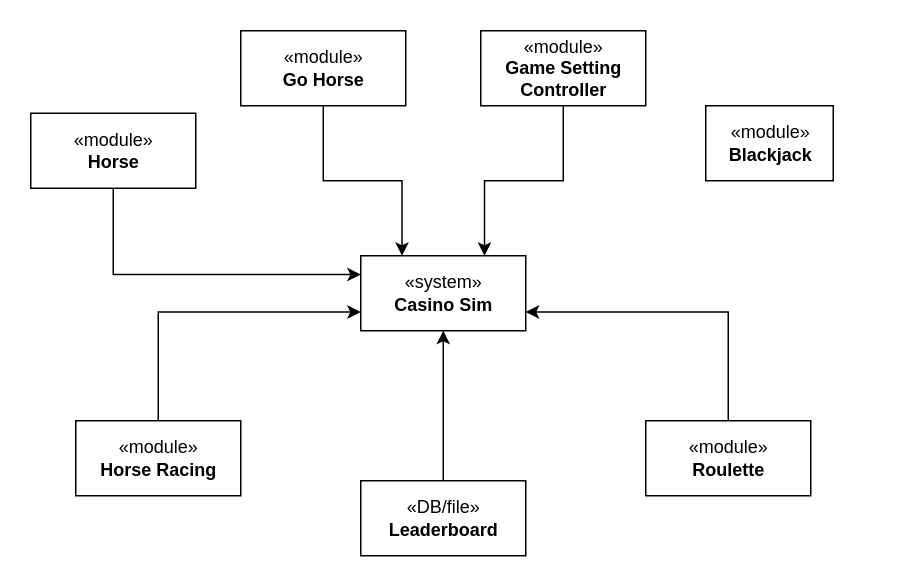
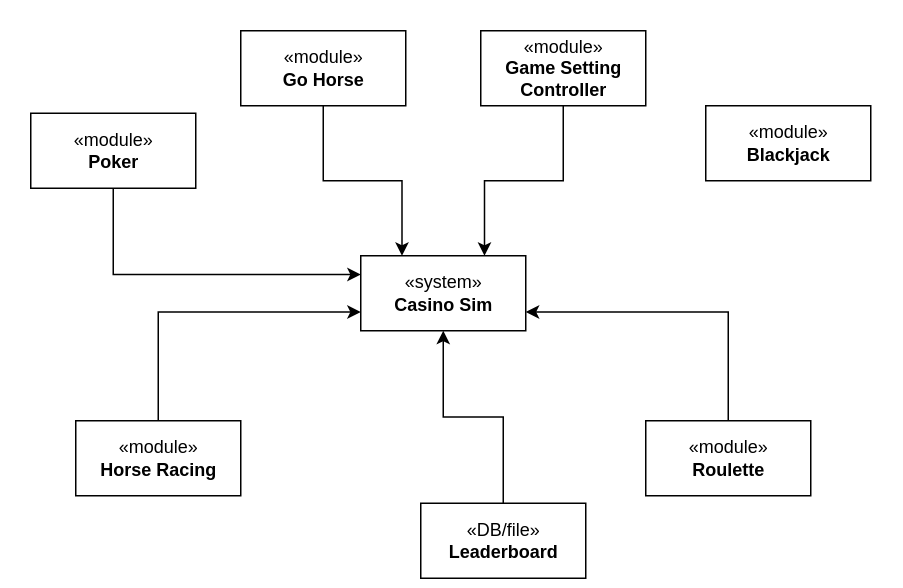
node "«module» Blackjack": size 128x75 -> 165x75
node "«module» Horse": label "«module» Horse" -> "«module» Poker"
node "«DB/file» Leaderboard": moved (443, 518) -> (503, 541)
